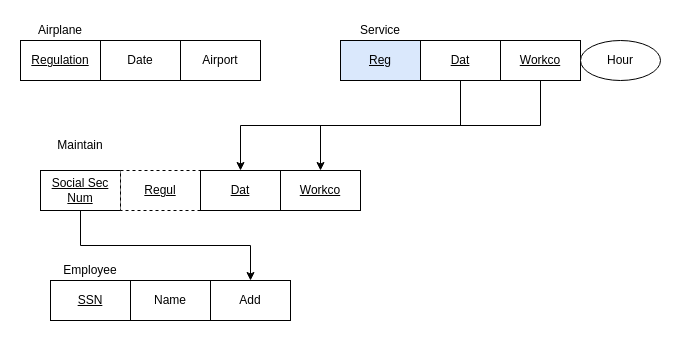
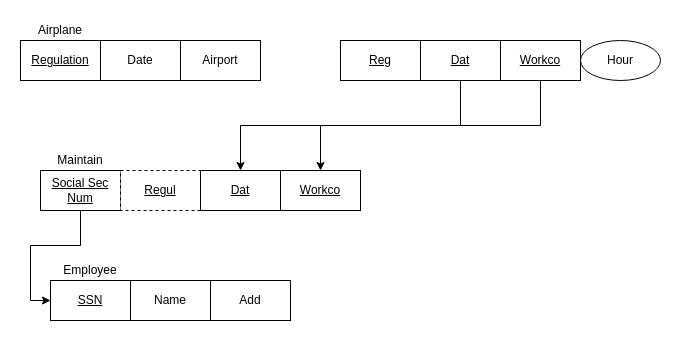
node "Service": removed
node "Reg": fillcolor #dae8fc -> #ffffff
node "Maintain": moved (81, 146) -> (81, 161)
edge "Social Sec Num" -> "Add": now "Social Sec Num" -> "SSN"
